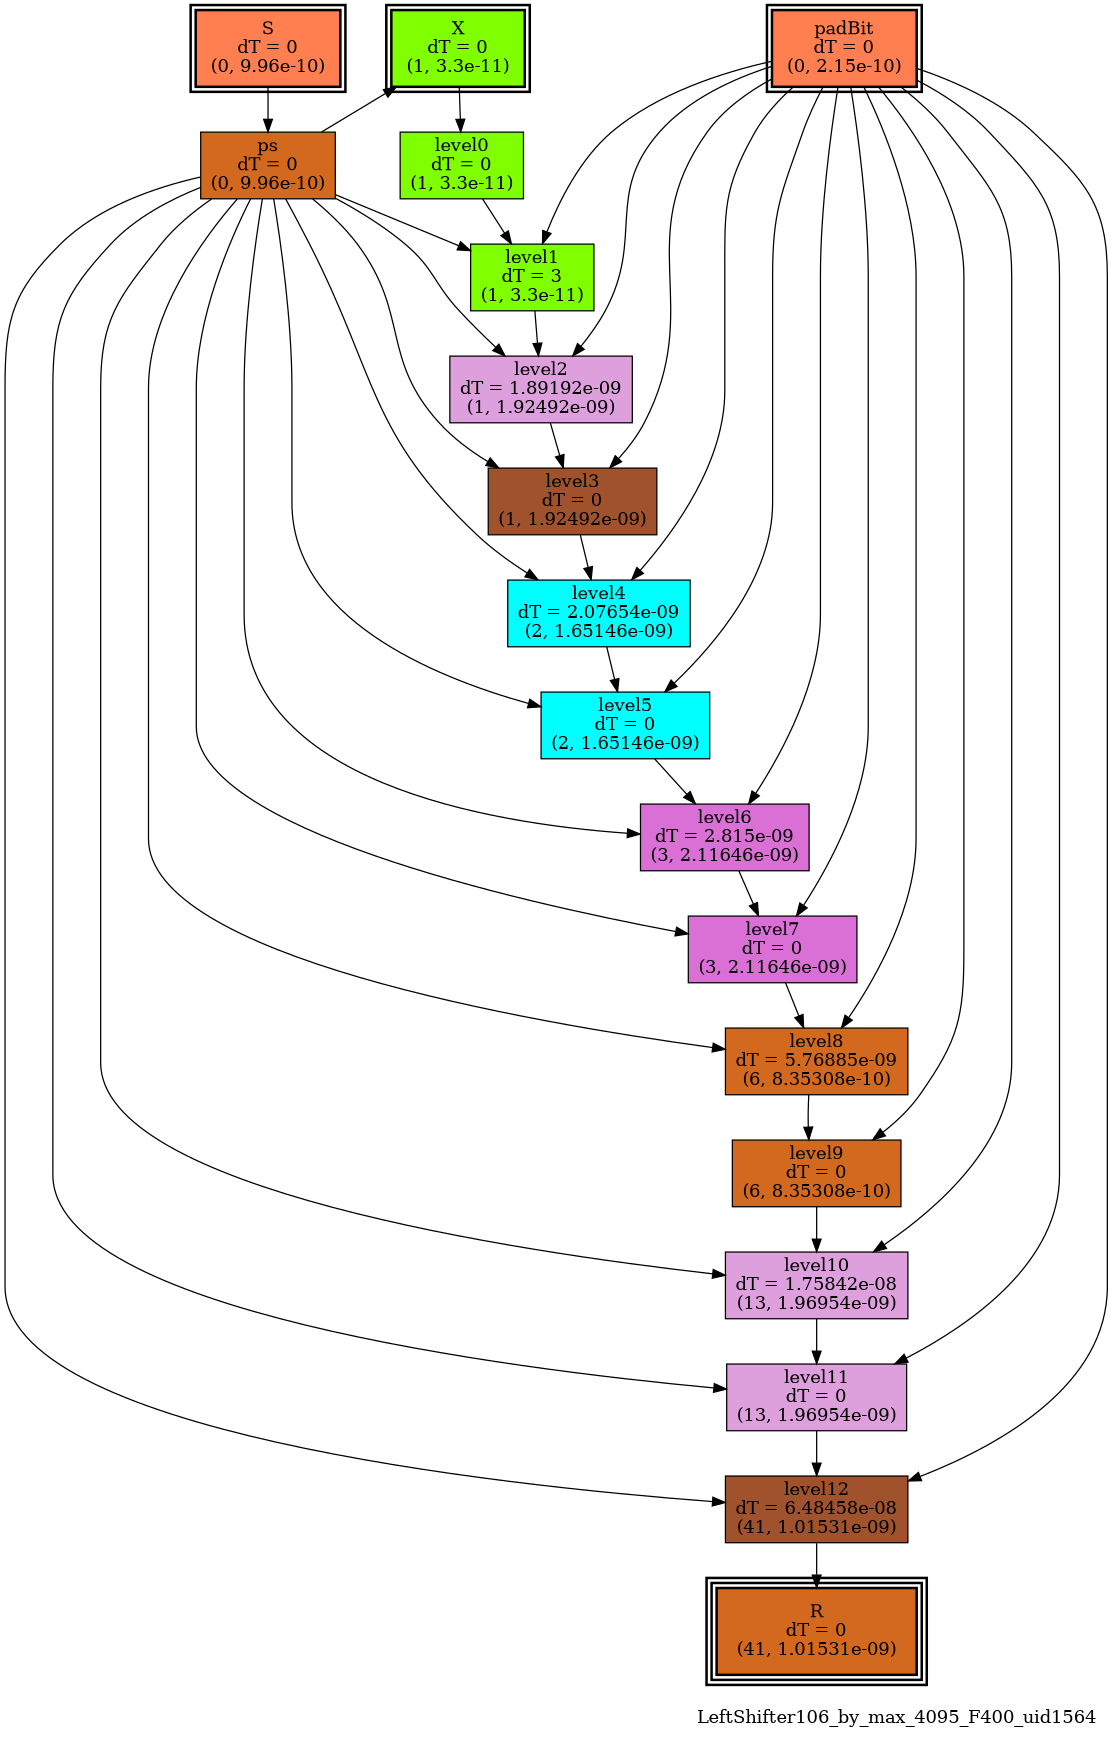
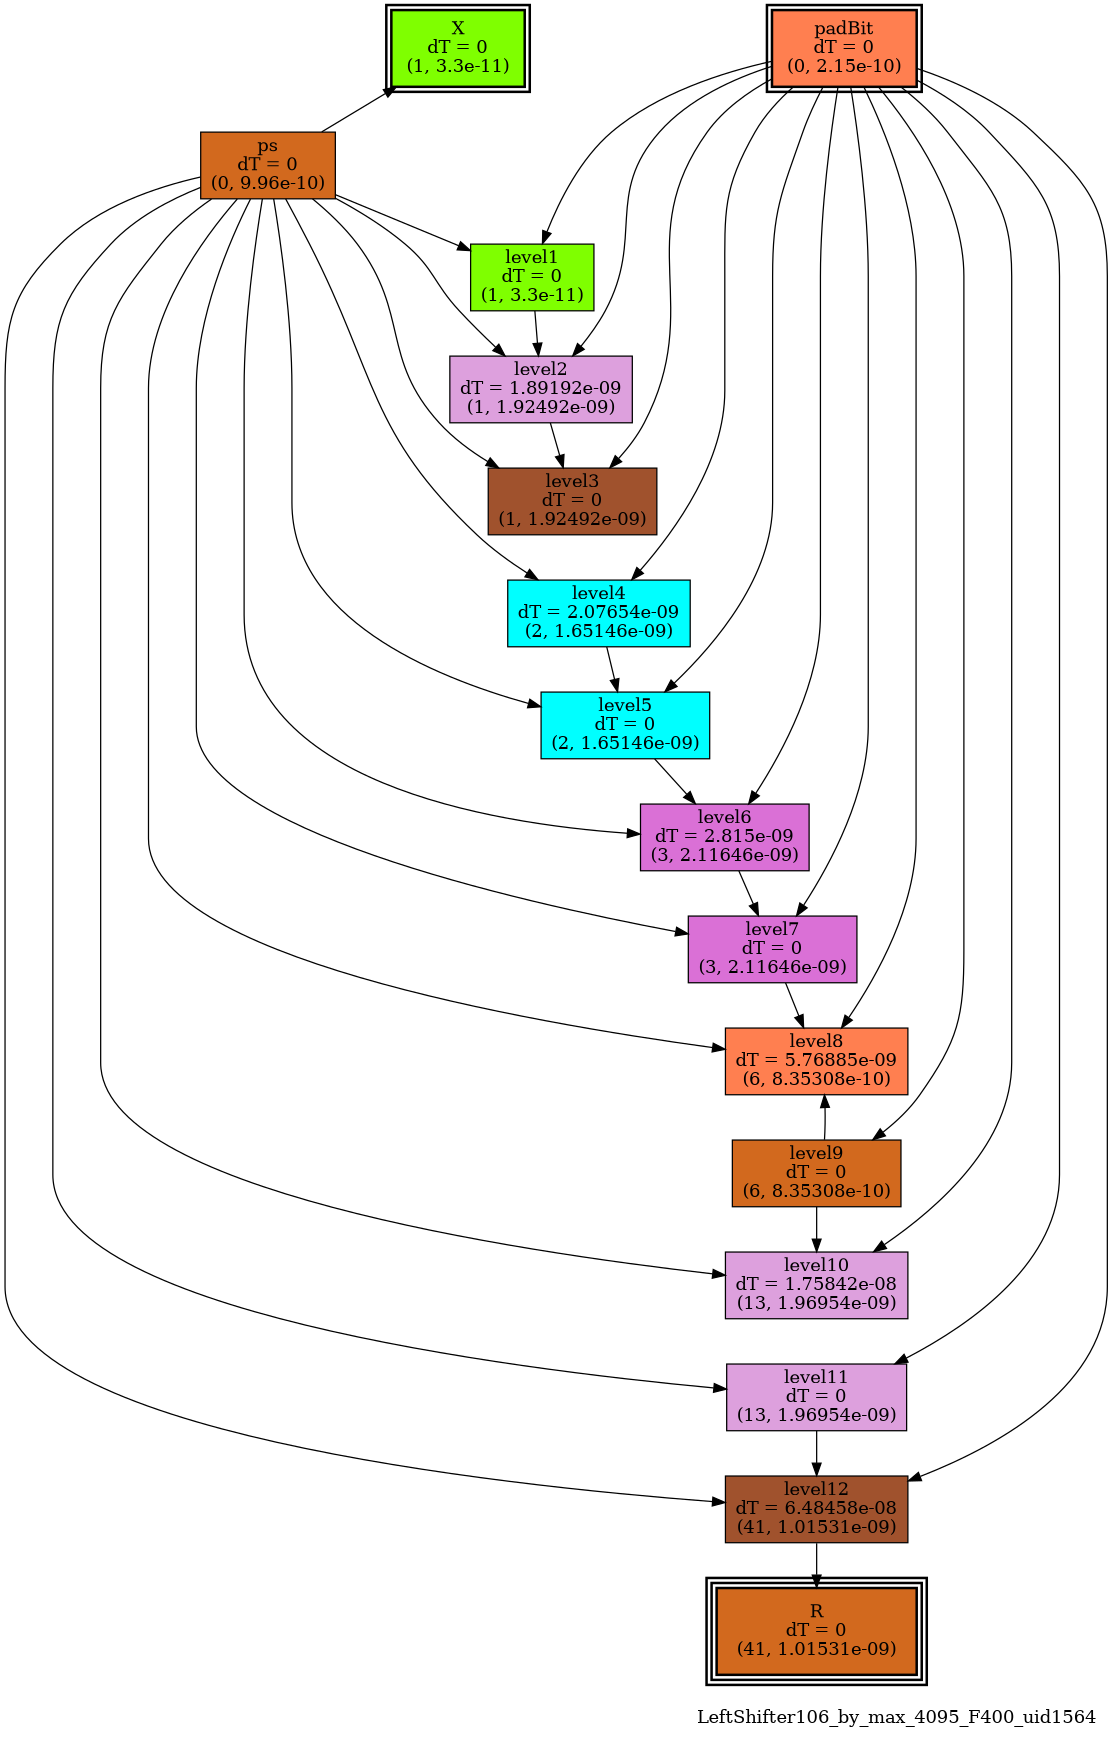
node "S dT = 0 (0, 9.96e-10)": removed
node "level0 dT = 0 (1, 3.3e-11)": removed
node "level1 dT = 3 (1, 3.3e-11)": label "level1 dT = 3 (1, 3.3e-11)" -> "level1 dT = 0 (1, 3.3e-11)"
edge "level3 dT = 0 (1, 1.92492e-09)" -> "level4 dT = 2.07654e-09 (2, 1.65146e-09)": removed
node "level8 dT = 5.76885e-09 (6, 8.35308e-10)": fillcolor chocolate -> coral
edge "level8 dT = 5.76885e-09 (6, 8.35308e-10)" -> "level9 dT = 0 (6, 8.35308e-10)": reversed
edge "level10 dT = 1.75842e-08 (13, 1.96954e-09)" -> "level11 dT = 0 (13, 1.96954e-09)": removed
